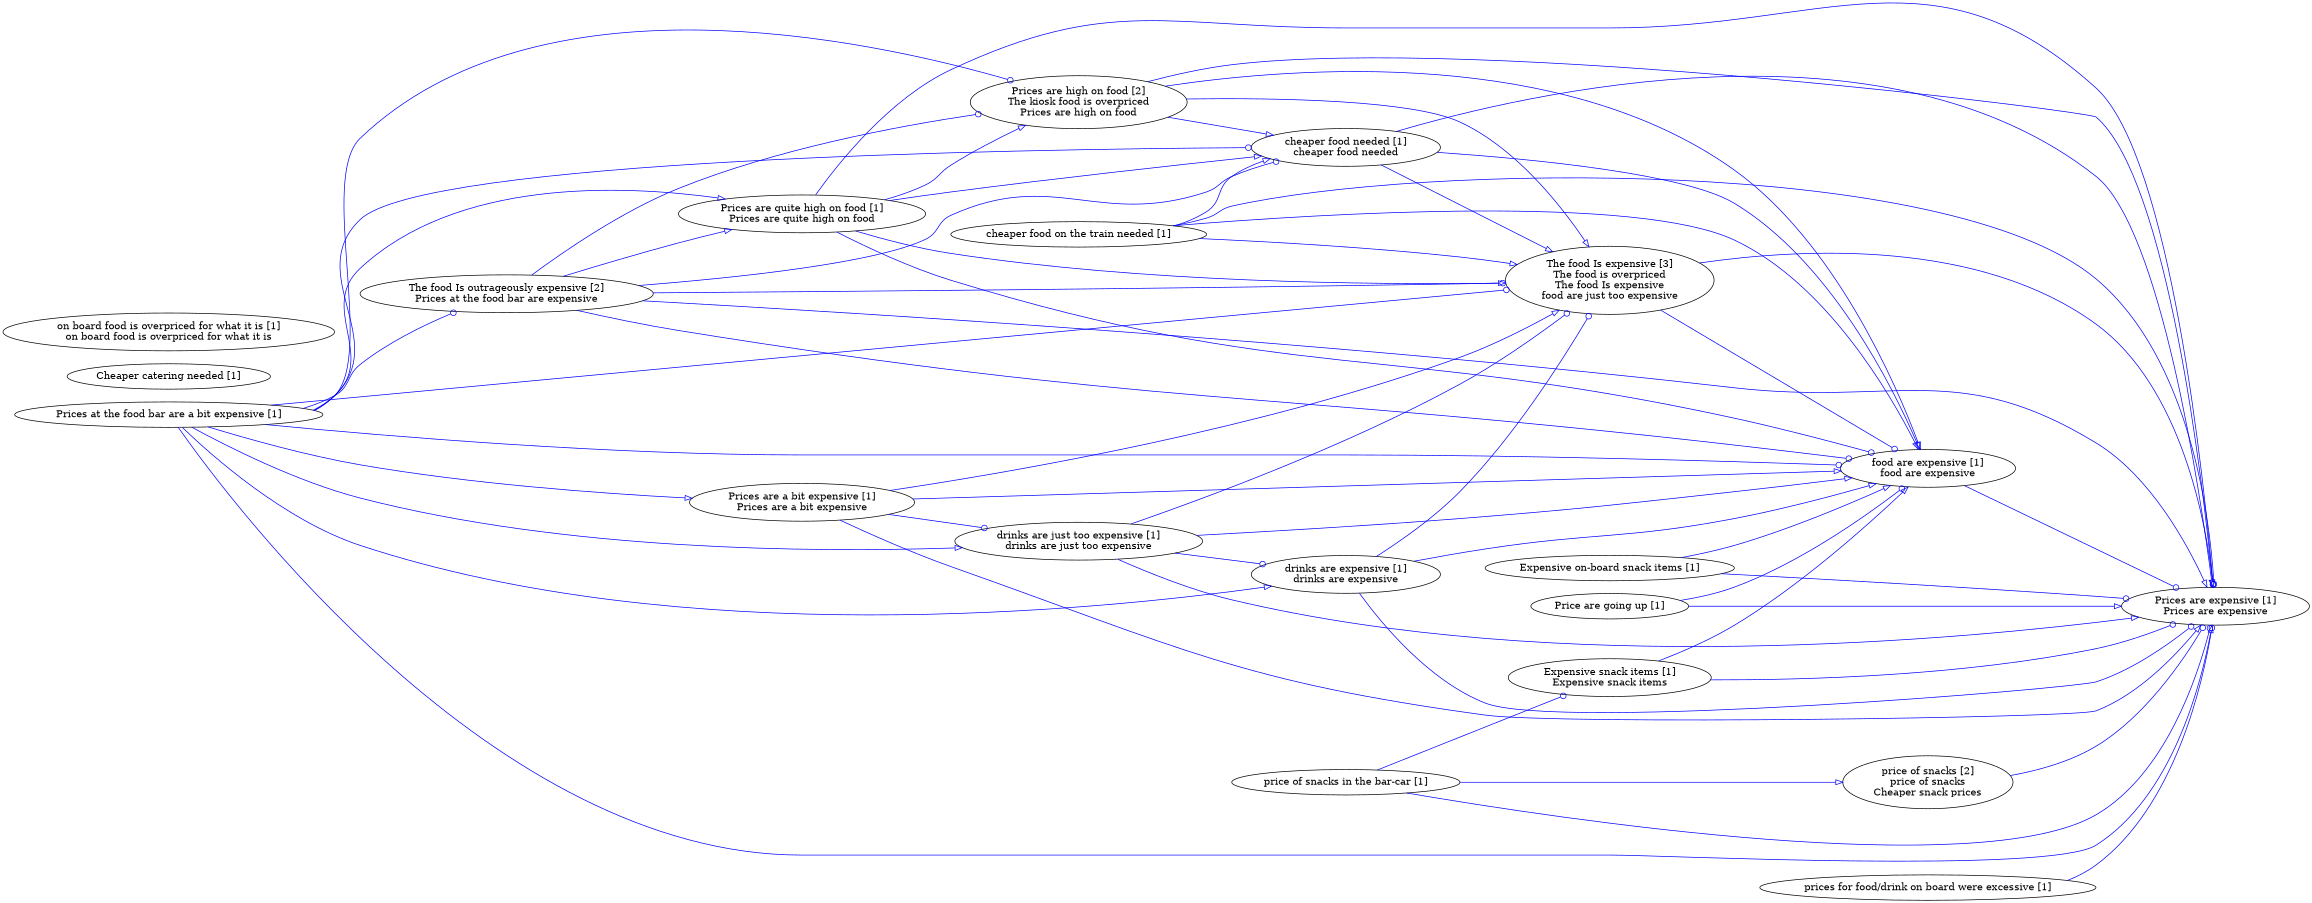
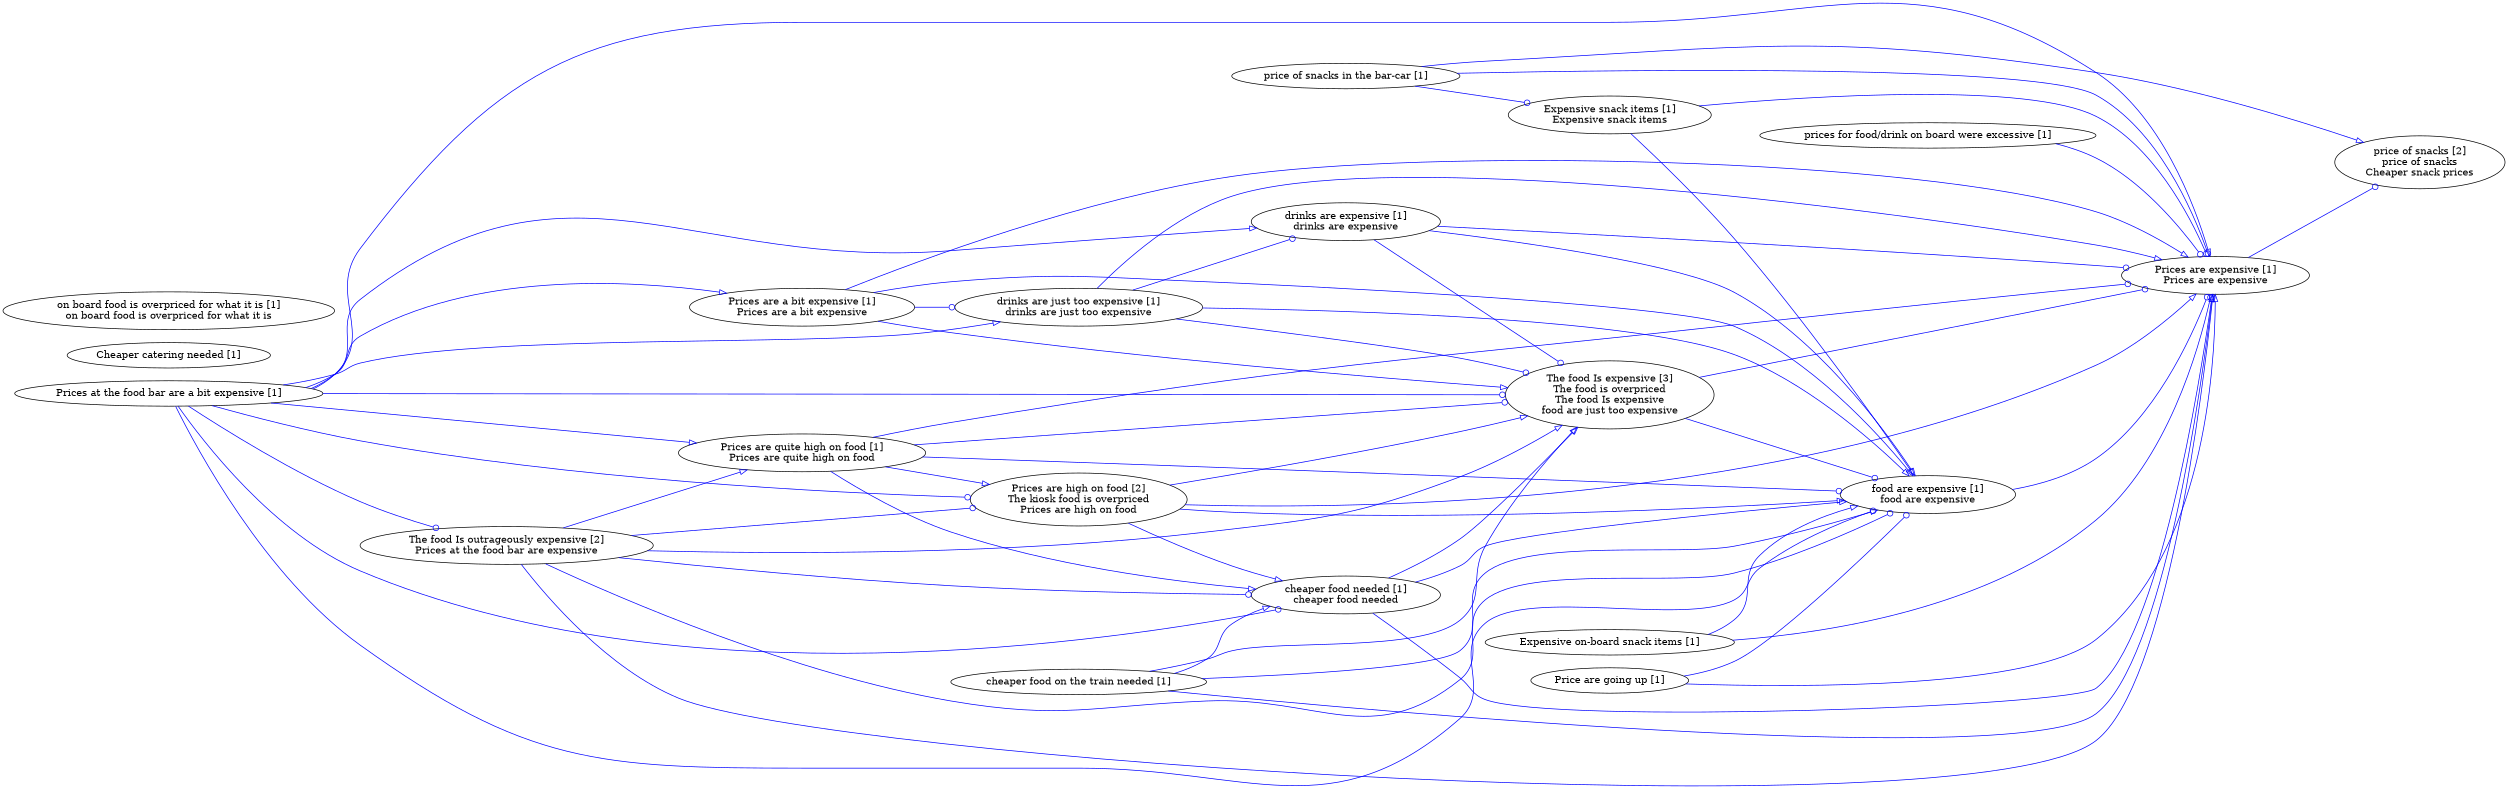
edge "price of snacks [2] price of snacks Cheaper snack prices" -> "Prices are expensive [1] Prices are expensive": reversed
